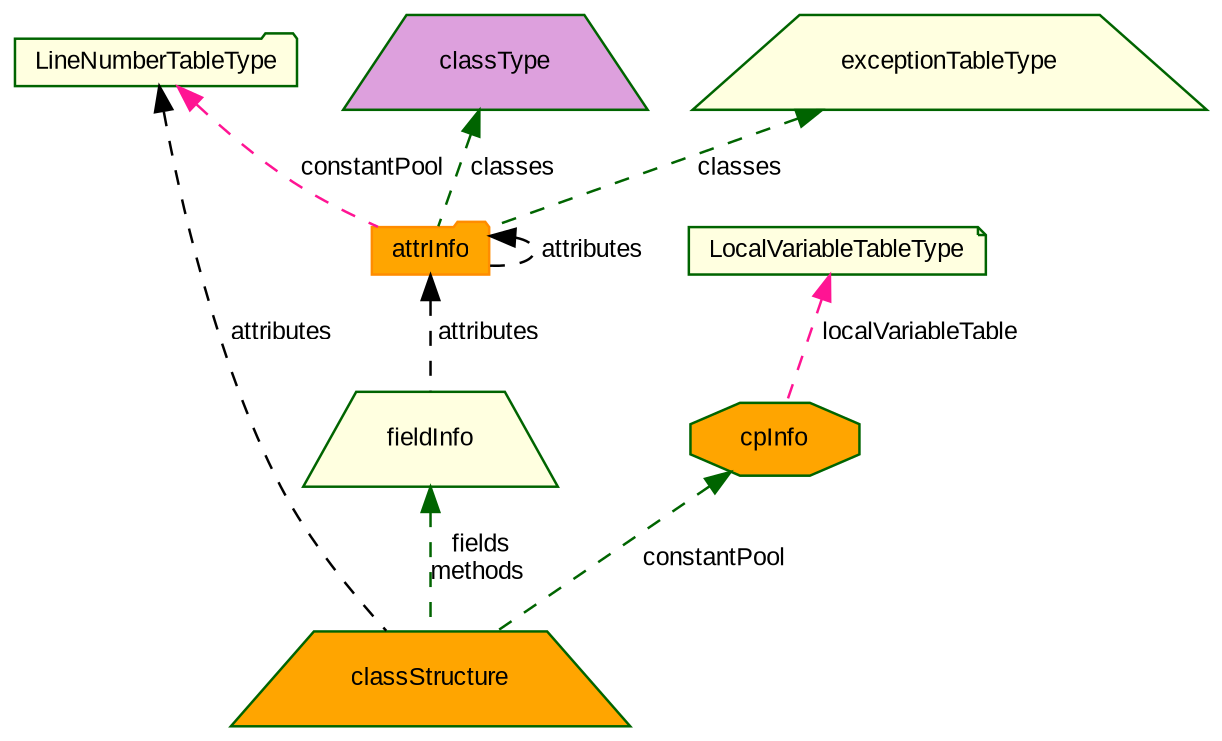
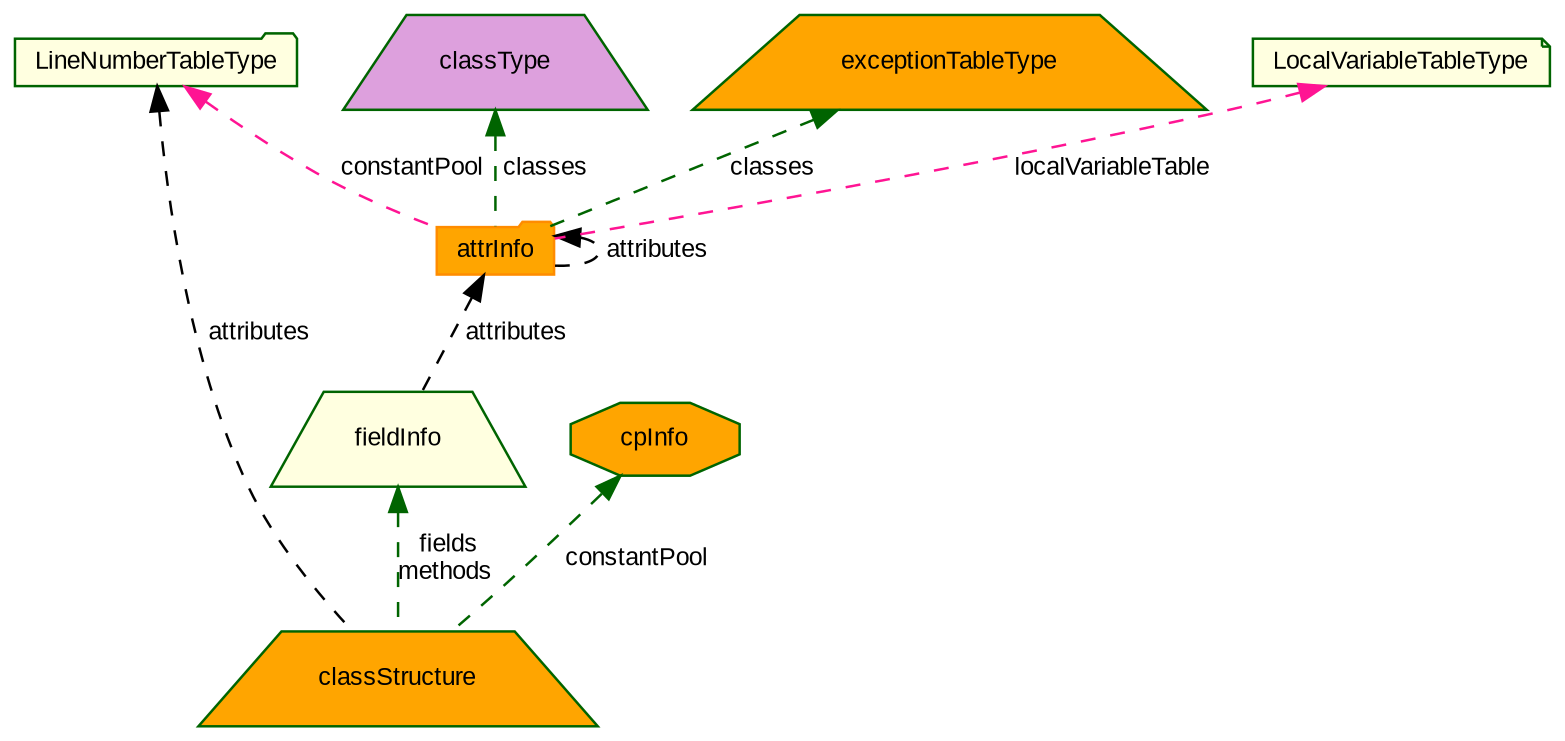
node "exceptionTableType": fillcolor lightyellow -> orange
edge "cpInfo" -> "LocalVariableTableType": now "attrInfo" -> "LocalVariableTableType"
